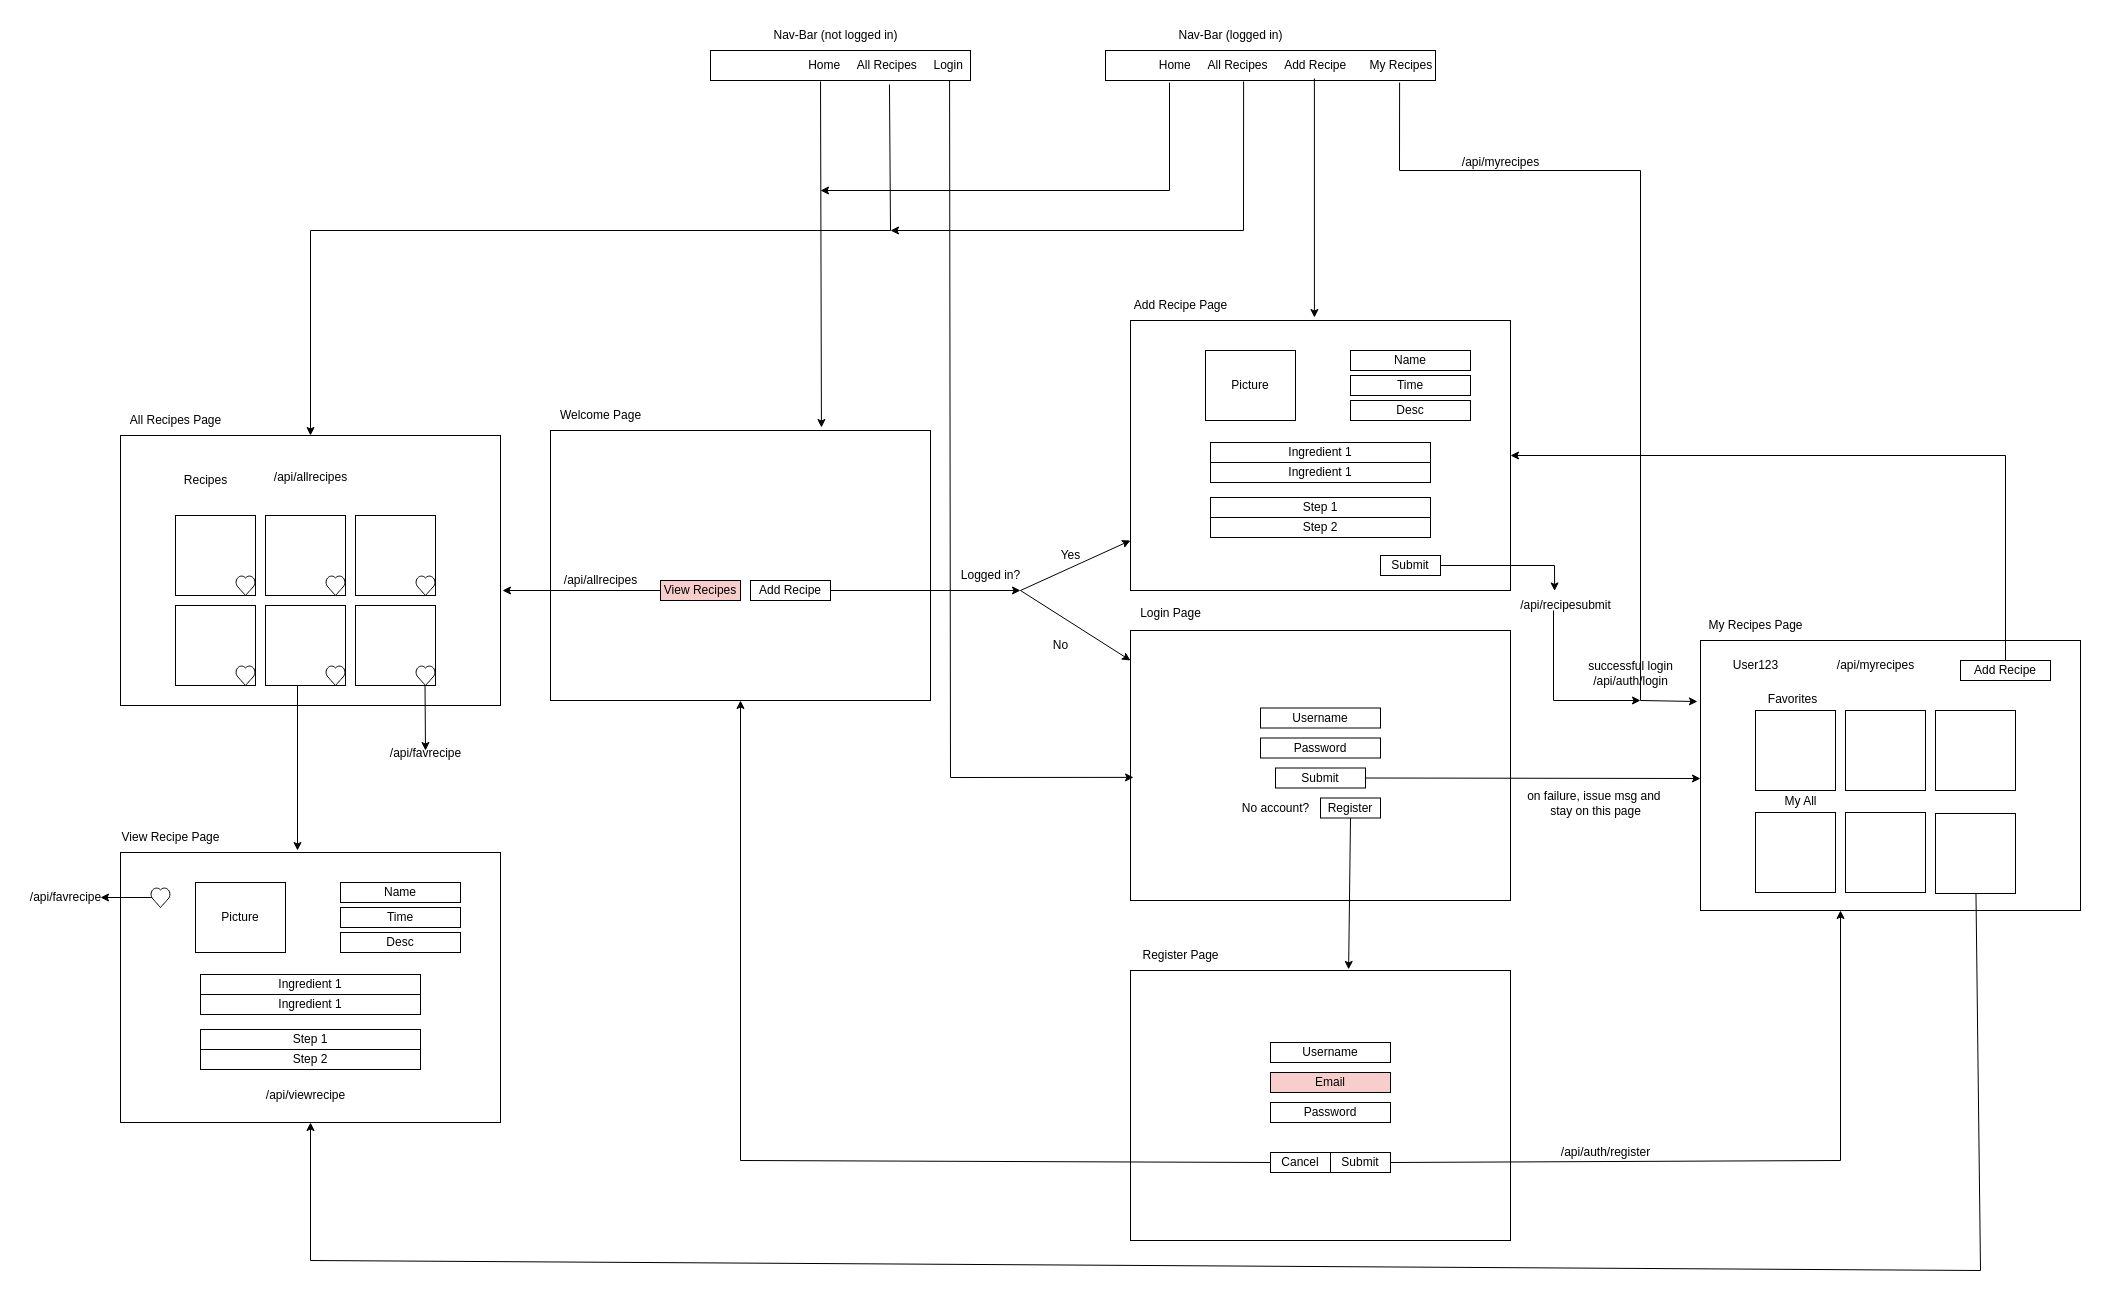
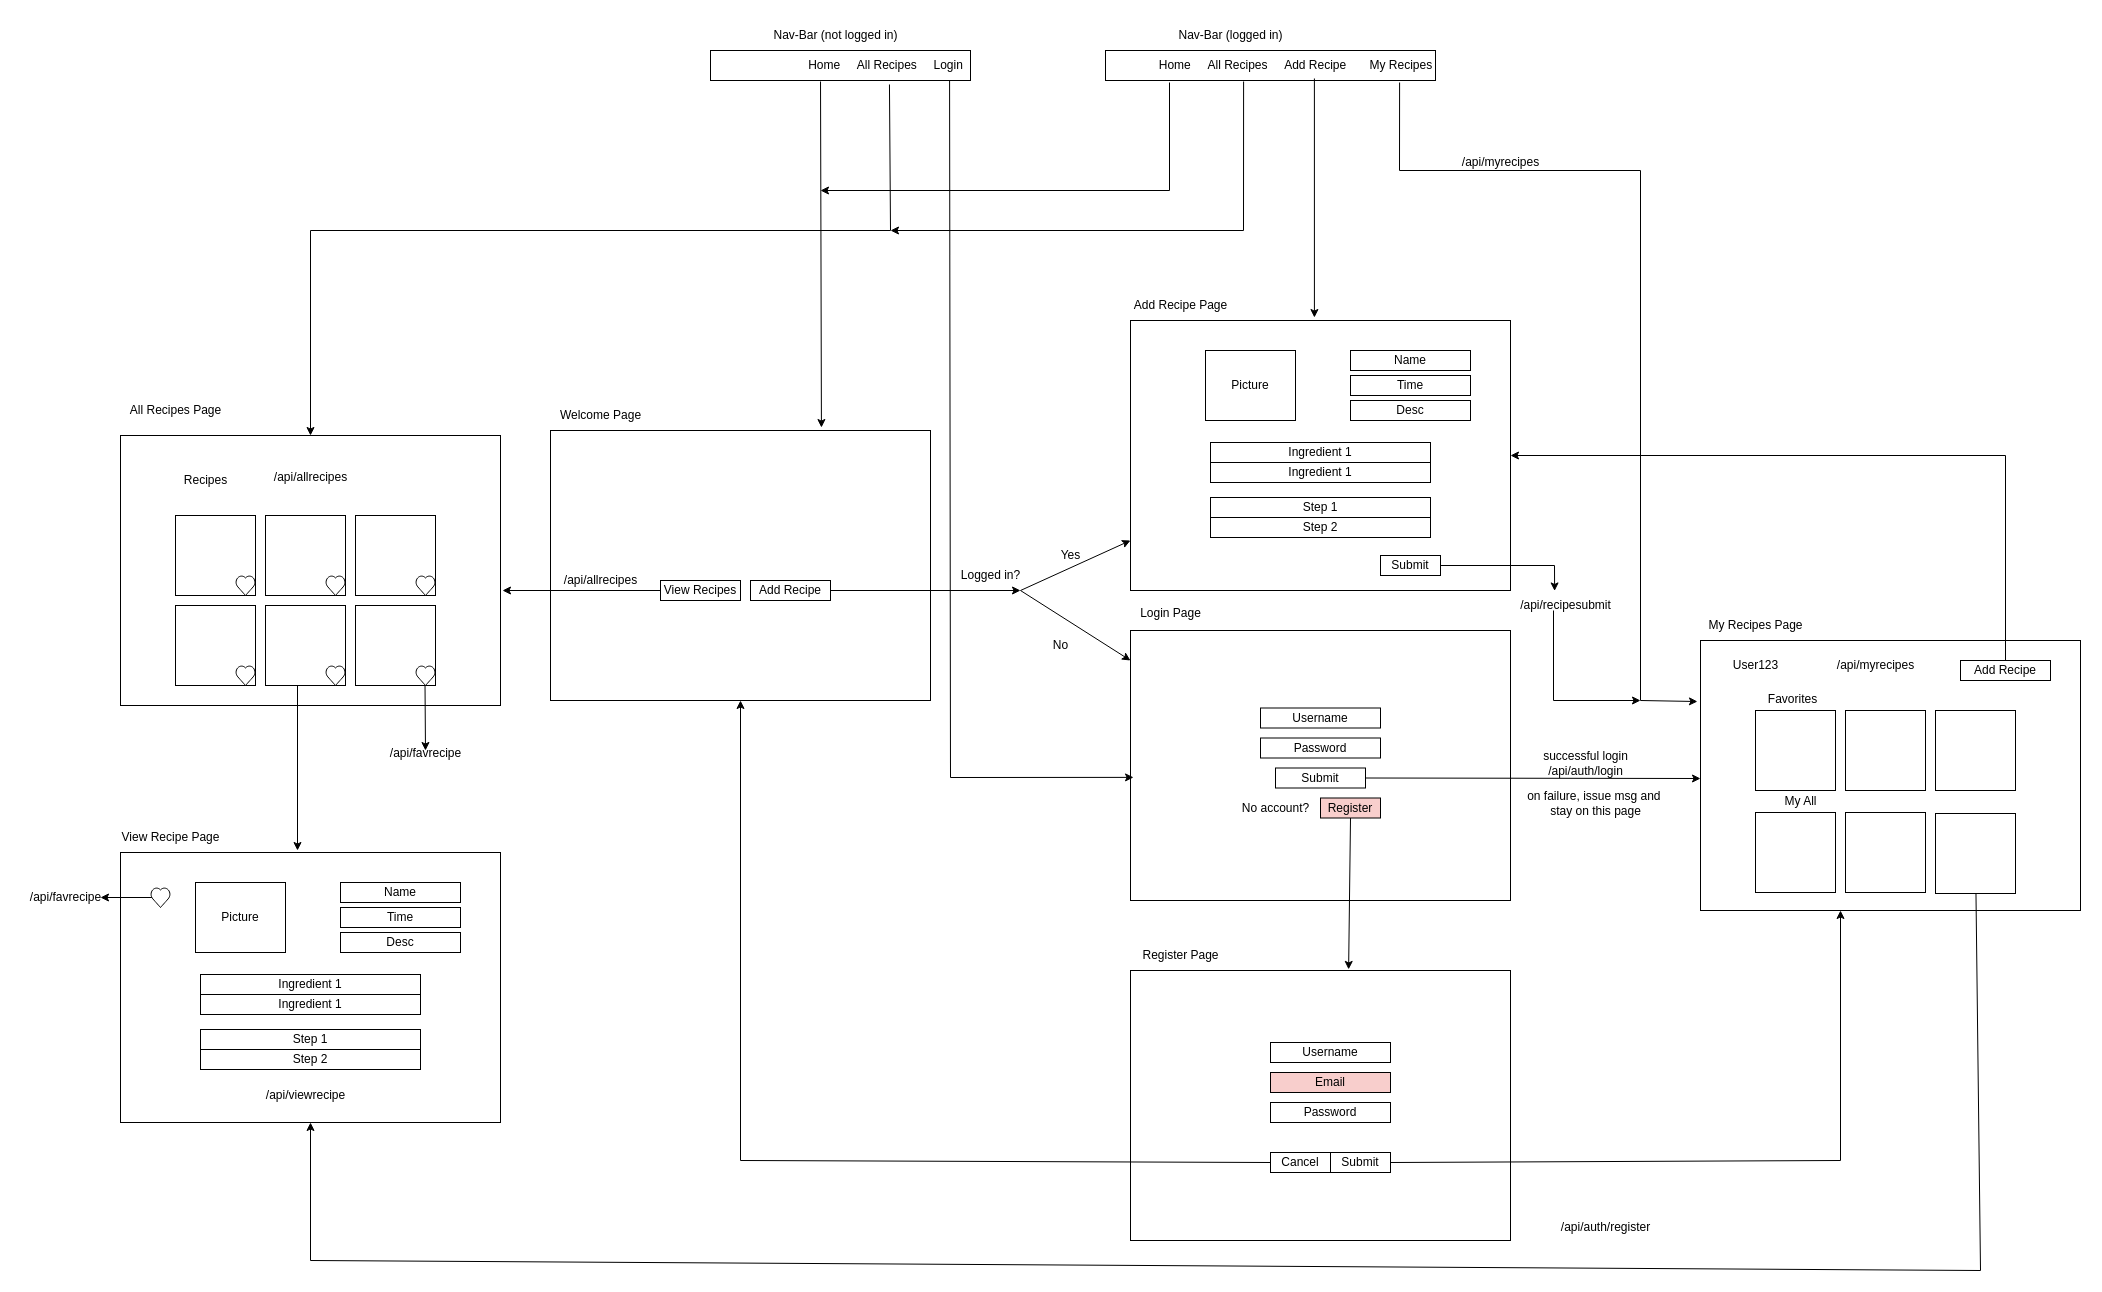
node "All Recipes Page": moved (176, 421) -> (176, 411)
node "View Recipes": fillcolor #f8cecc -> #ffffff
node "successful login /api/auth/login": moved (1631, 673) -> (1586, 763)
node "Register": fillcolor #ffffff -> #f8cecc
node "/api/auth/register": moved (1606, 1153) -> (1606, 1228)
